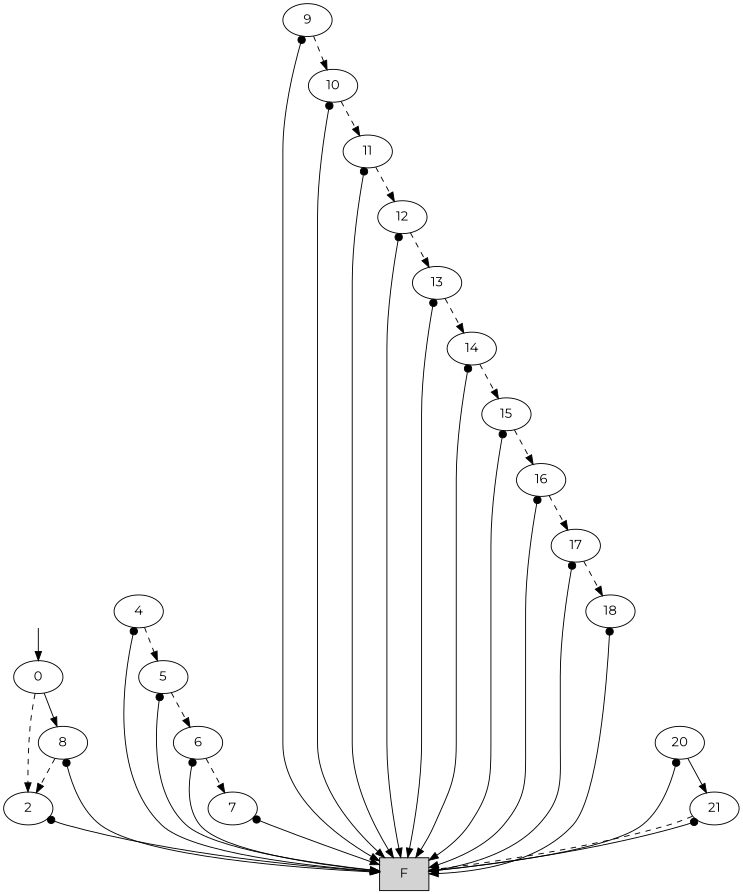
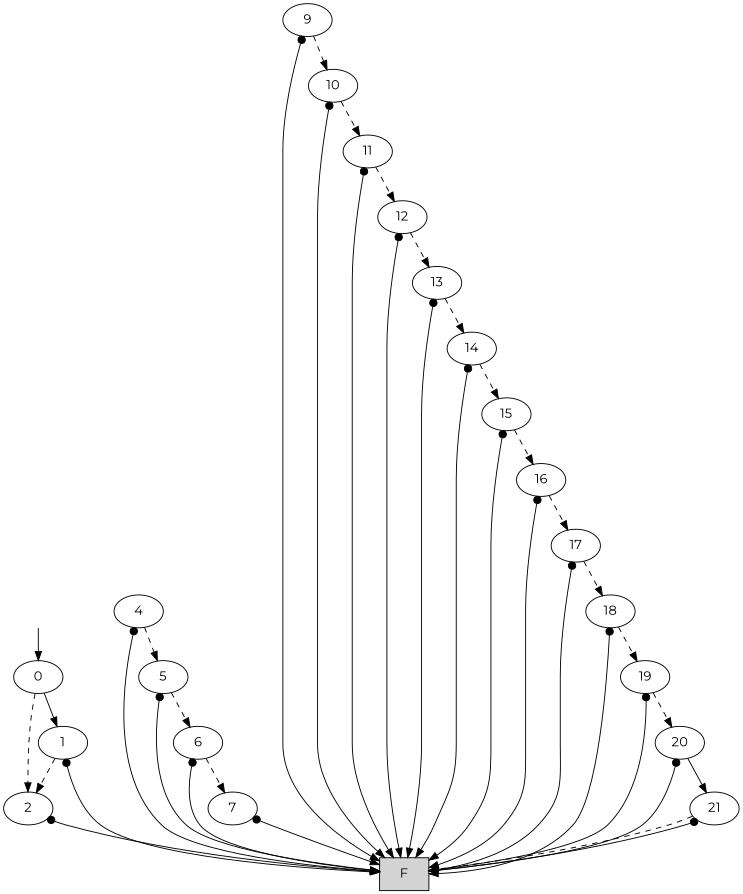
node "19": added
node "8": label "8" -> "1"
